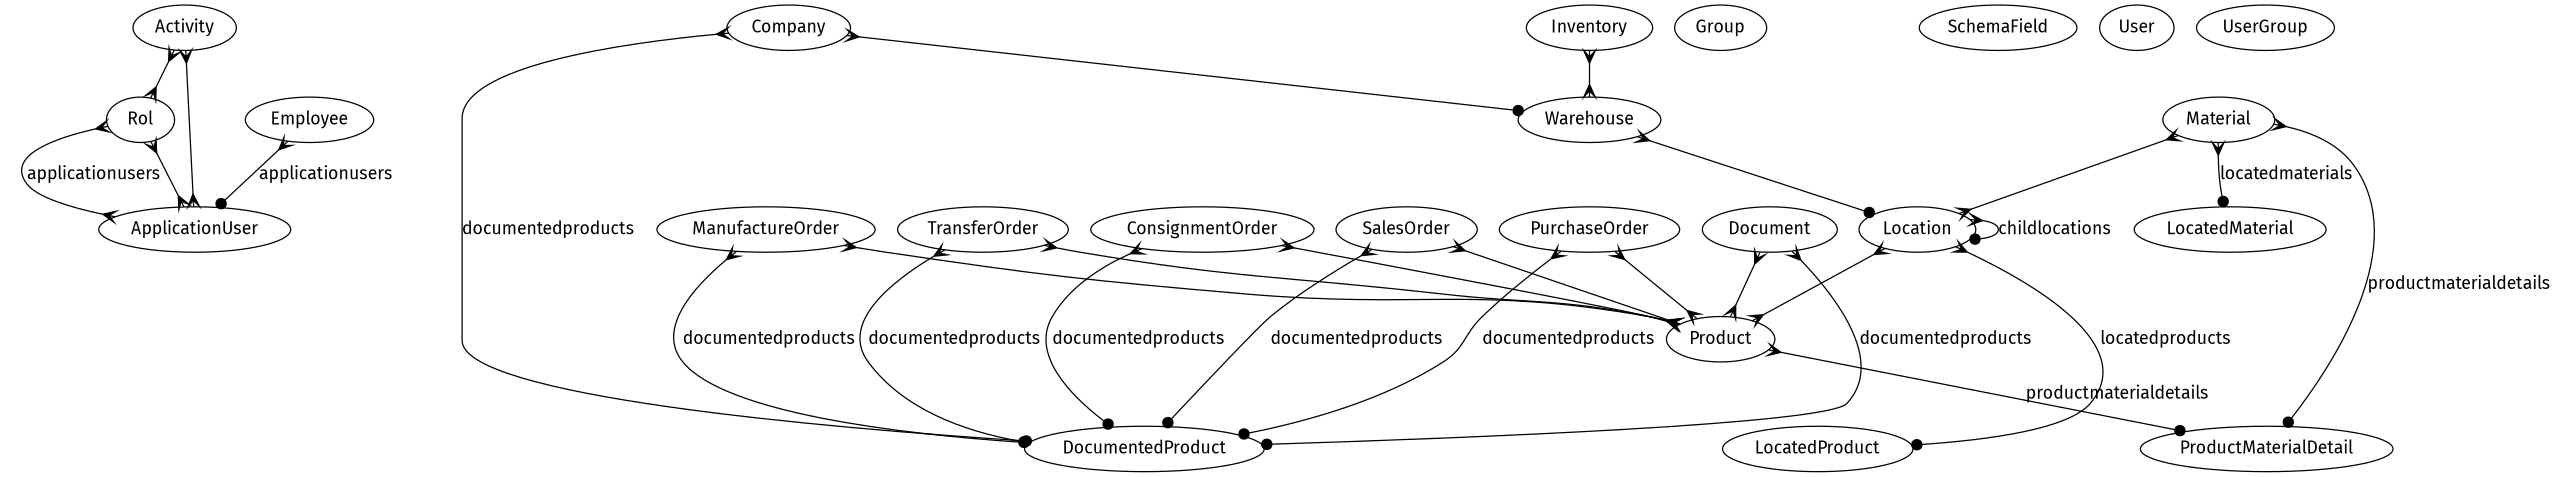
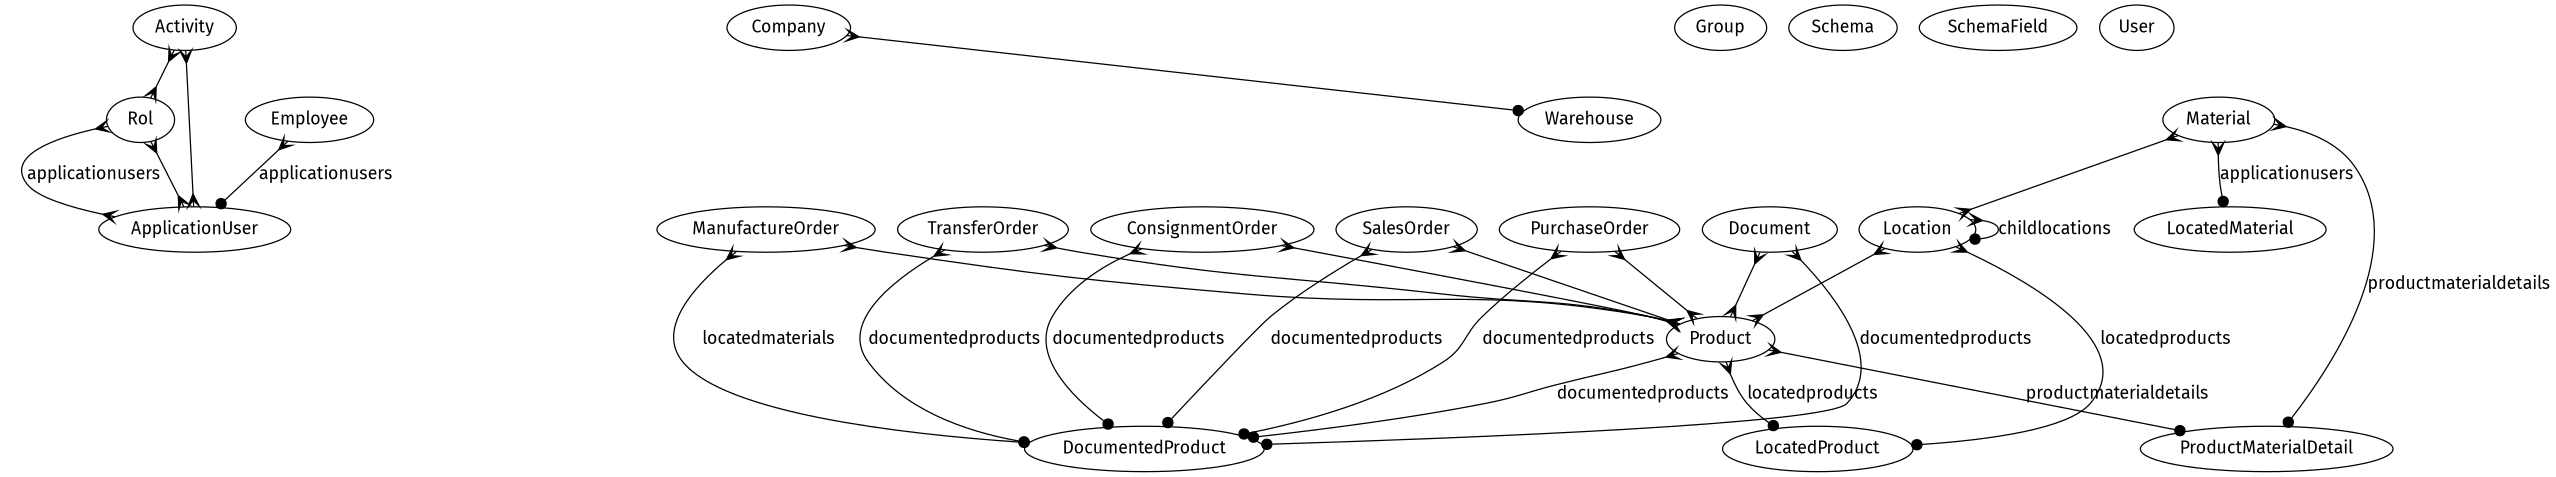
node "Inventory": removed
node "Schema": added
node "UserGroup": removed
edge "Material" -- "LocatedMaterial": label "locatedmaterials" -> "applicationusers"
edge "Warehouse" -- "Location": removed
edge "ManufactureOrder" -- "DocumentedProduct": label "documentedproducts" -> "locatedmaterials"
edge "Company" -- "DocumentedProduct": now "Product" -- "DocumentedProduct"
edge "Product" -- "LocatedProduct": added, label "locatedproducts"
